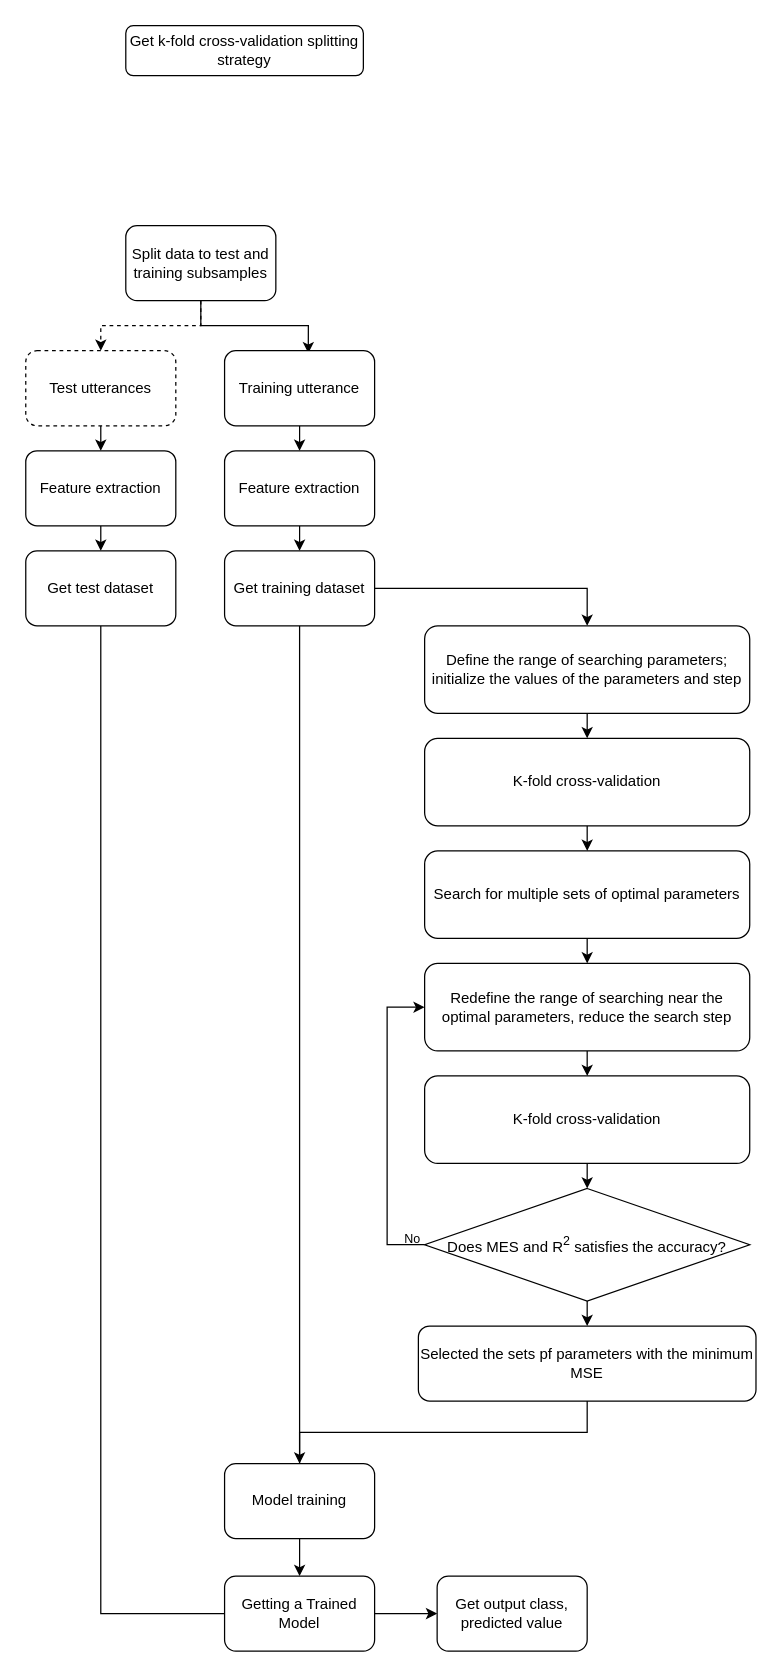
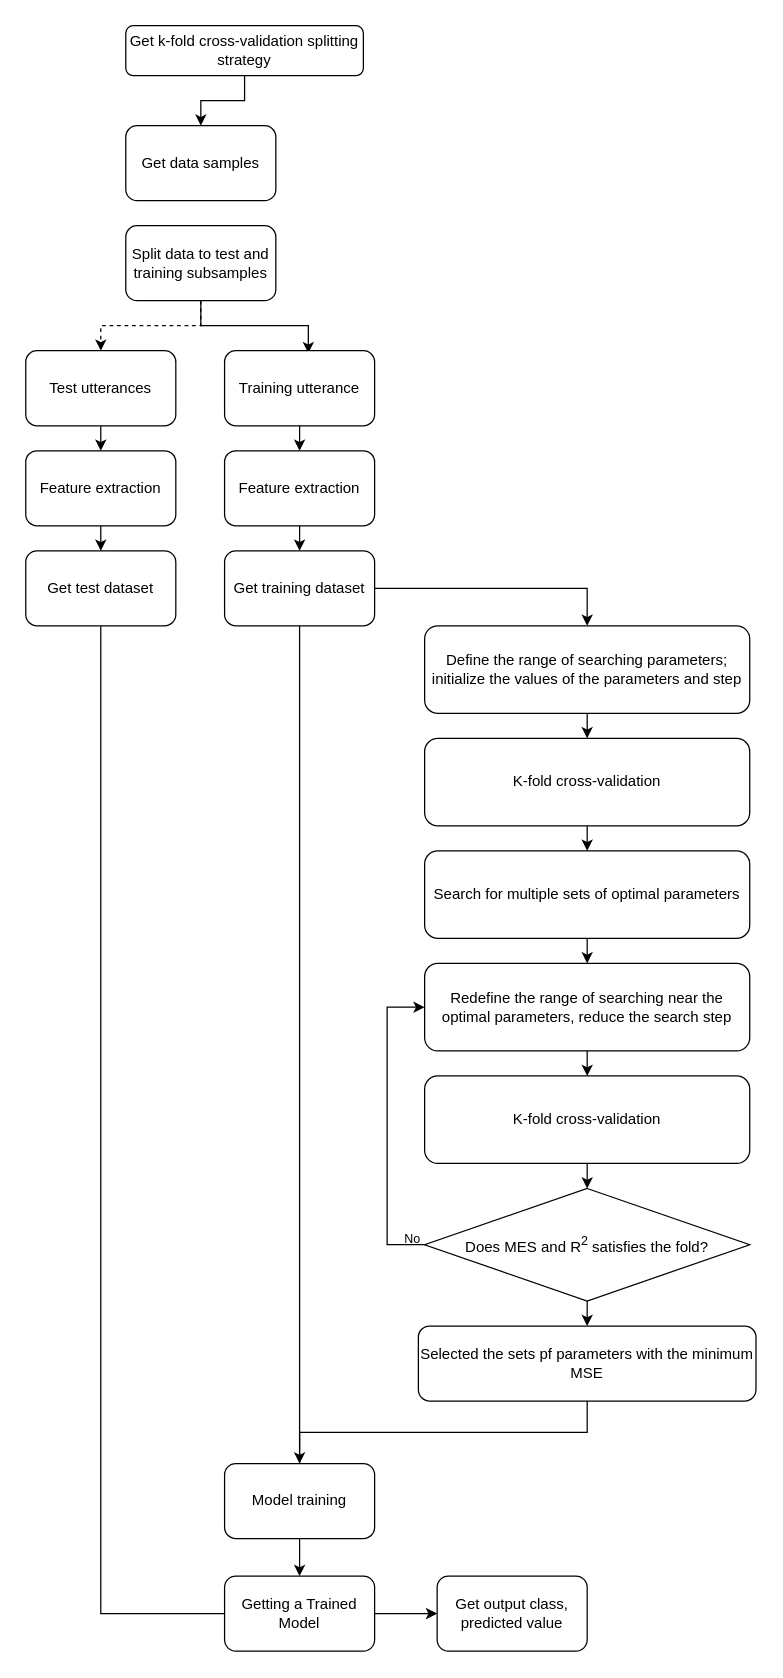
edge "Get k-fold cross-validation splitting strategy" -> "Get data samples": added
node "Get data samples": added
node "Test utterances": style dashed -> solid
node "Does MES and R2 satisfies the accuracy?": label "Does MES and R2 satisfies the accuracy?" -> "Does MES and R2 satisfies the fold?"
